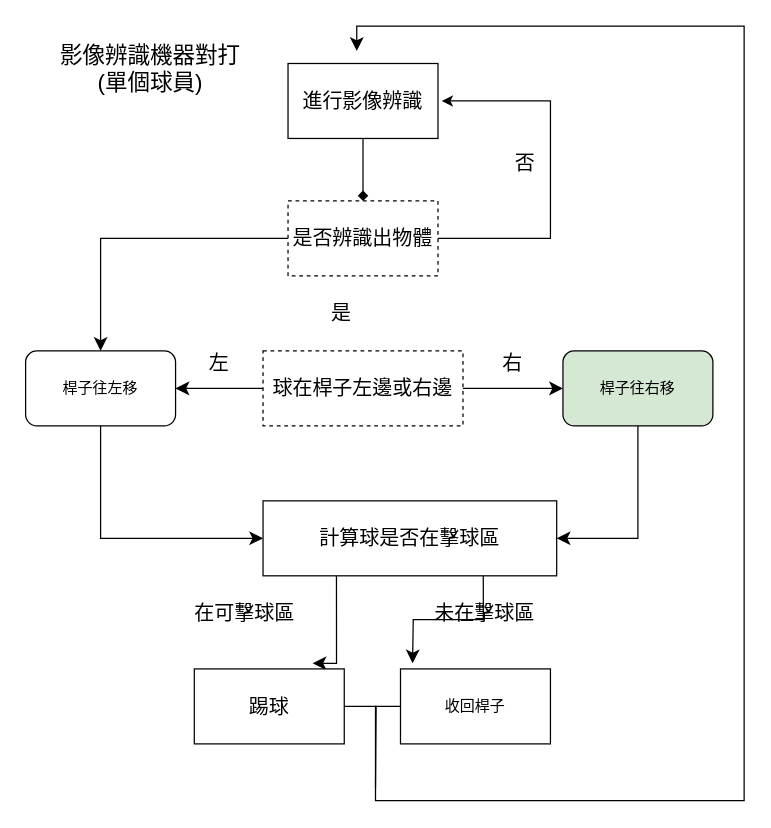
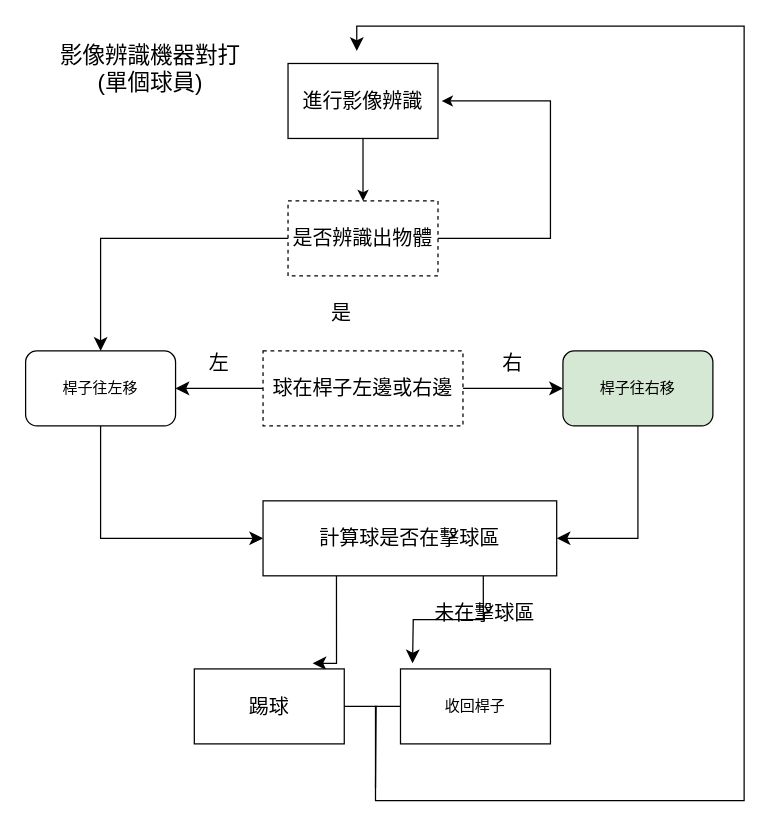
node "否": removed
edge "進行影像辨識" -> "是否辨識出物體": arrowhead diamond -> classic
node "在可擊球區": removed
